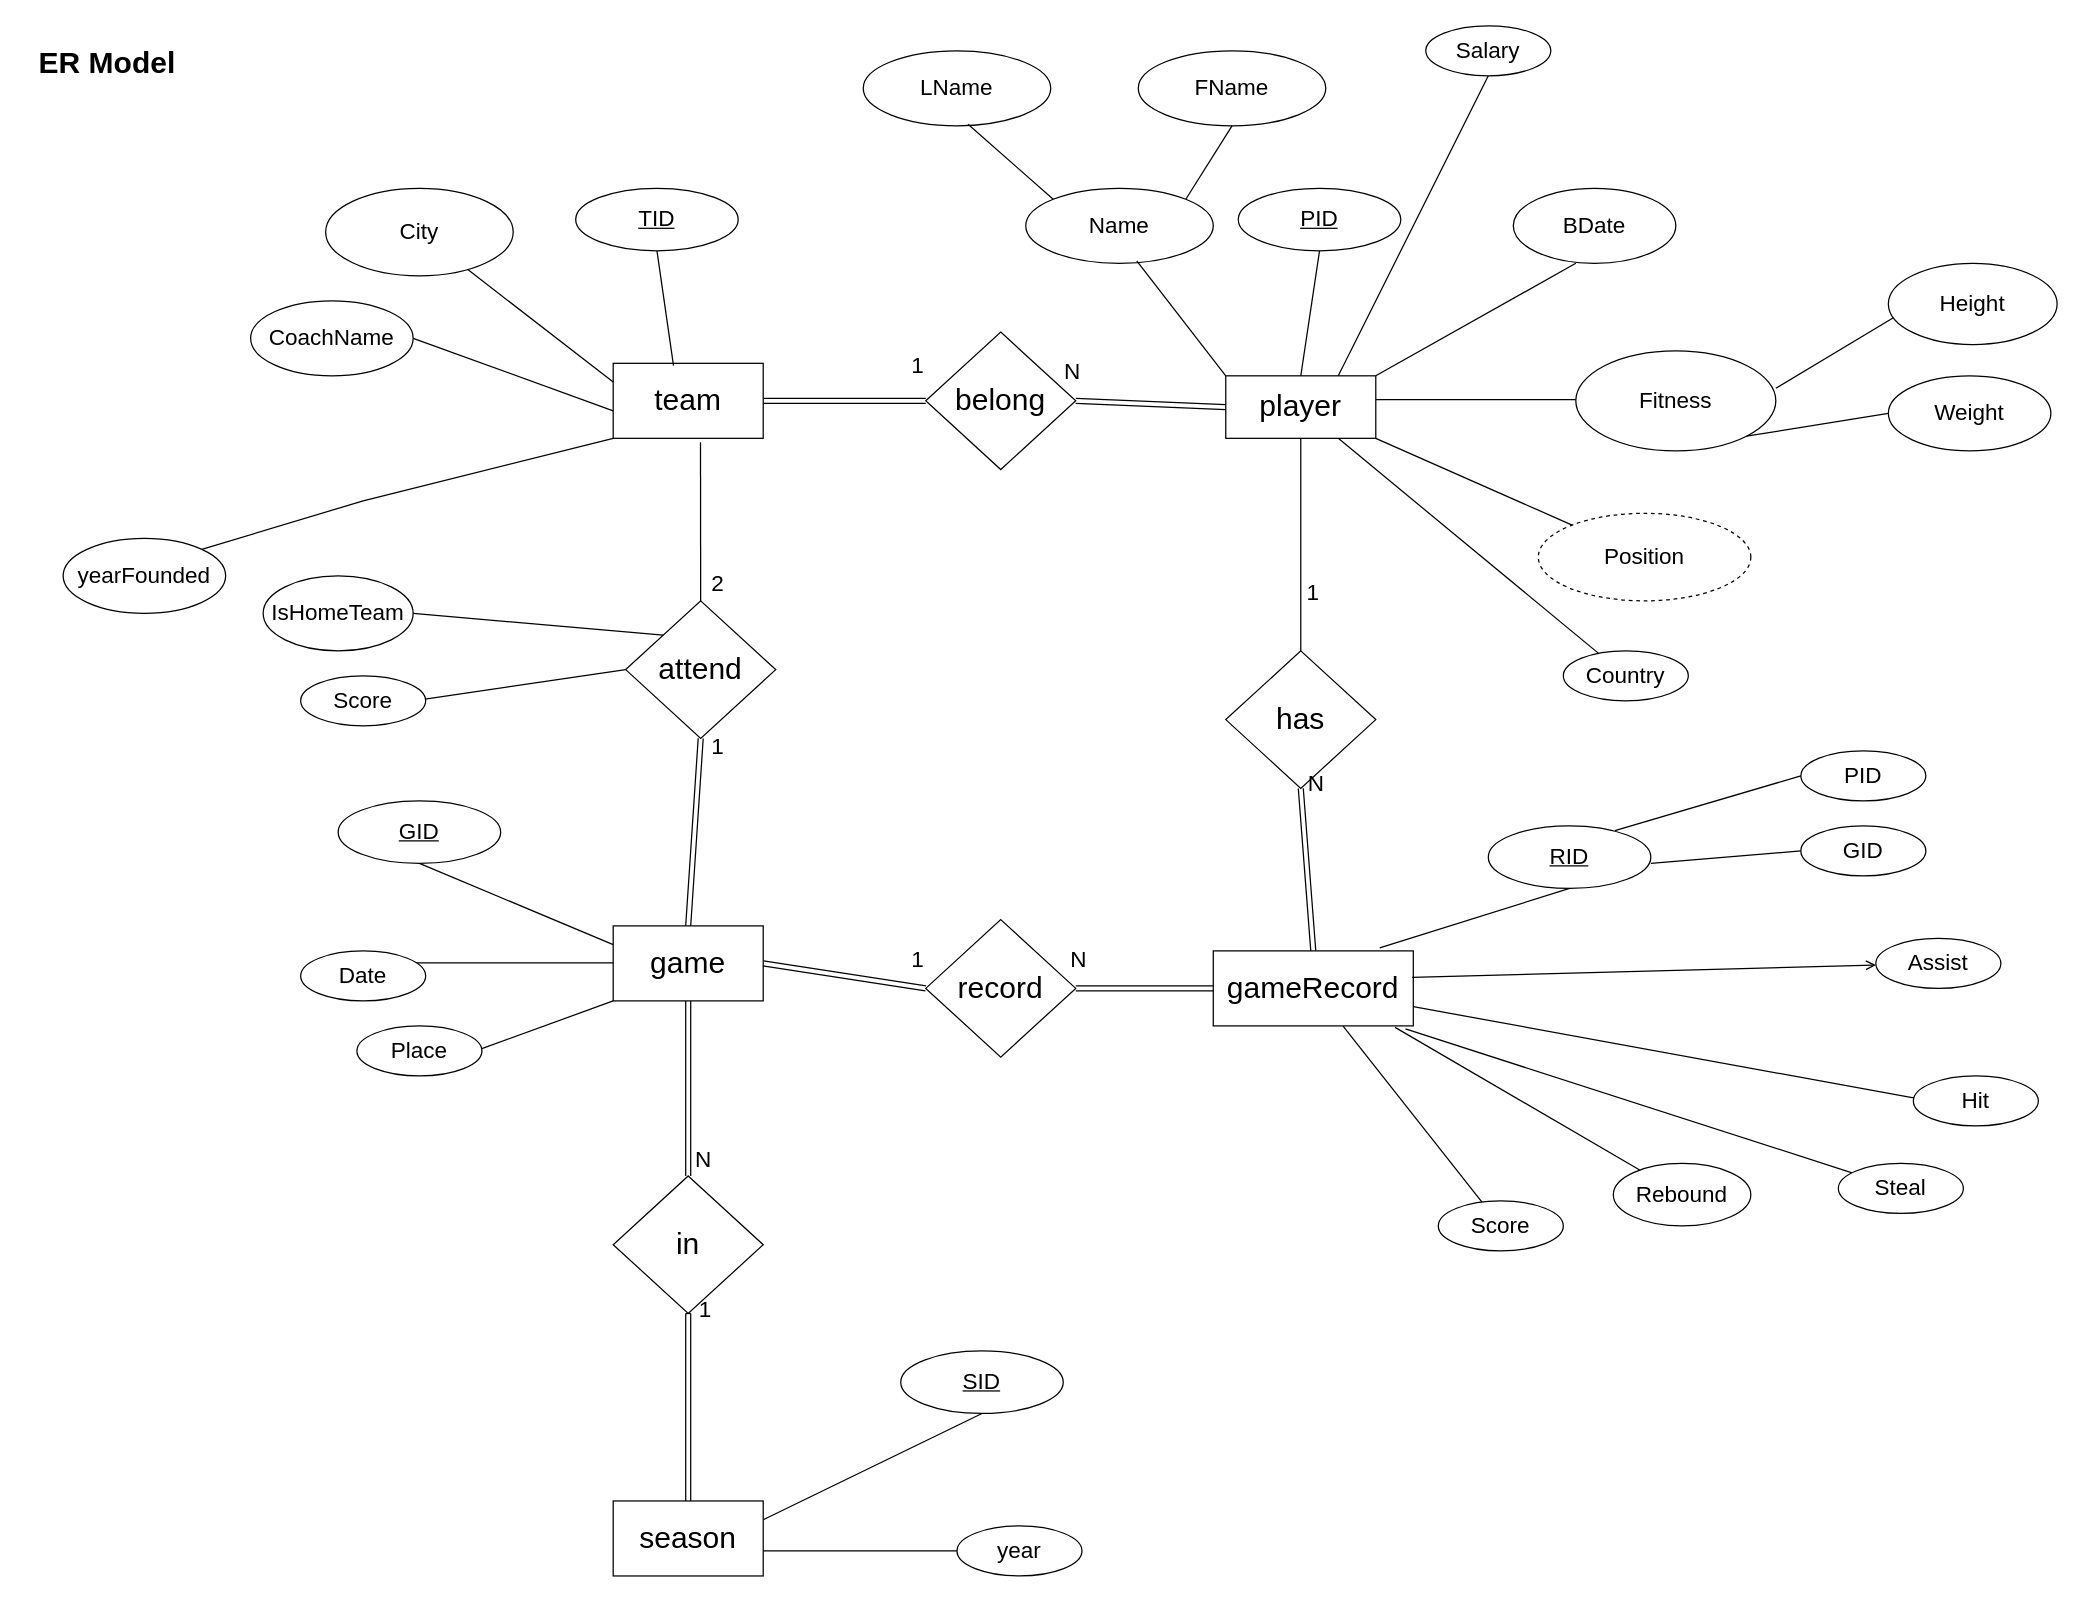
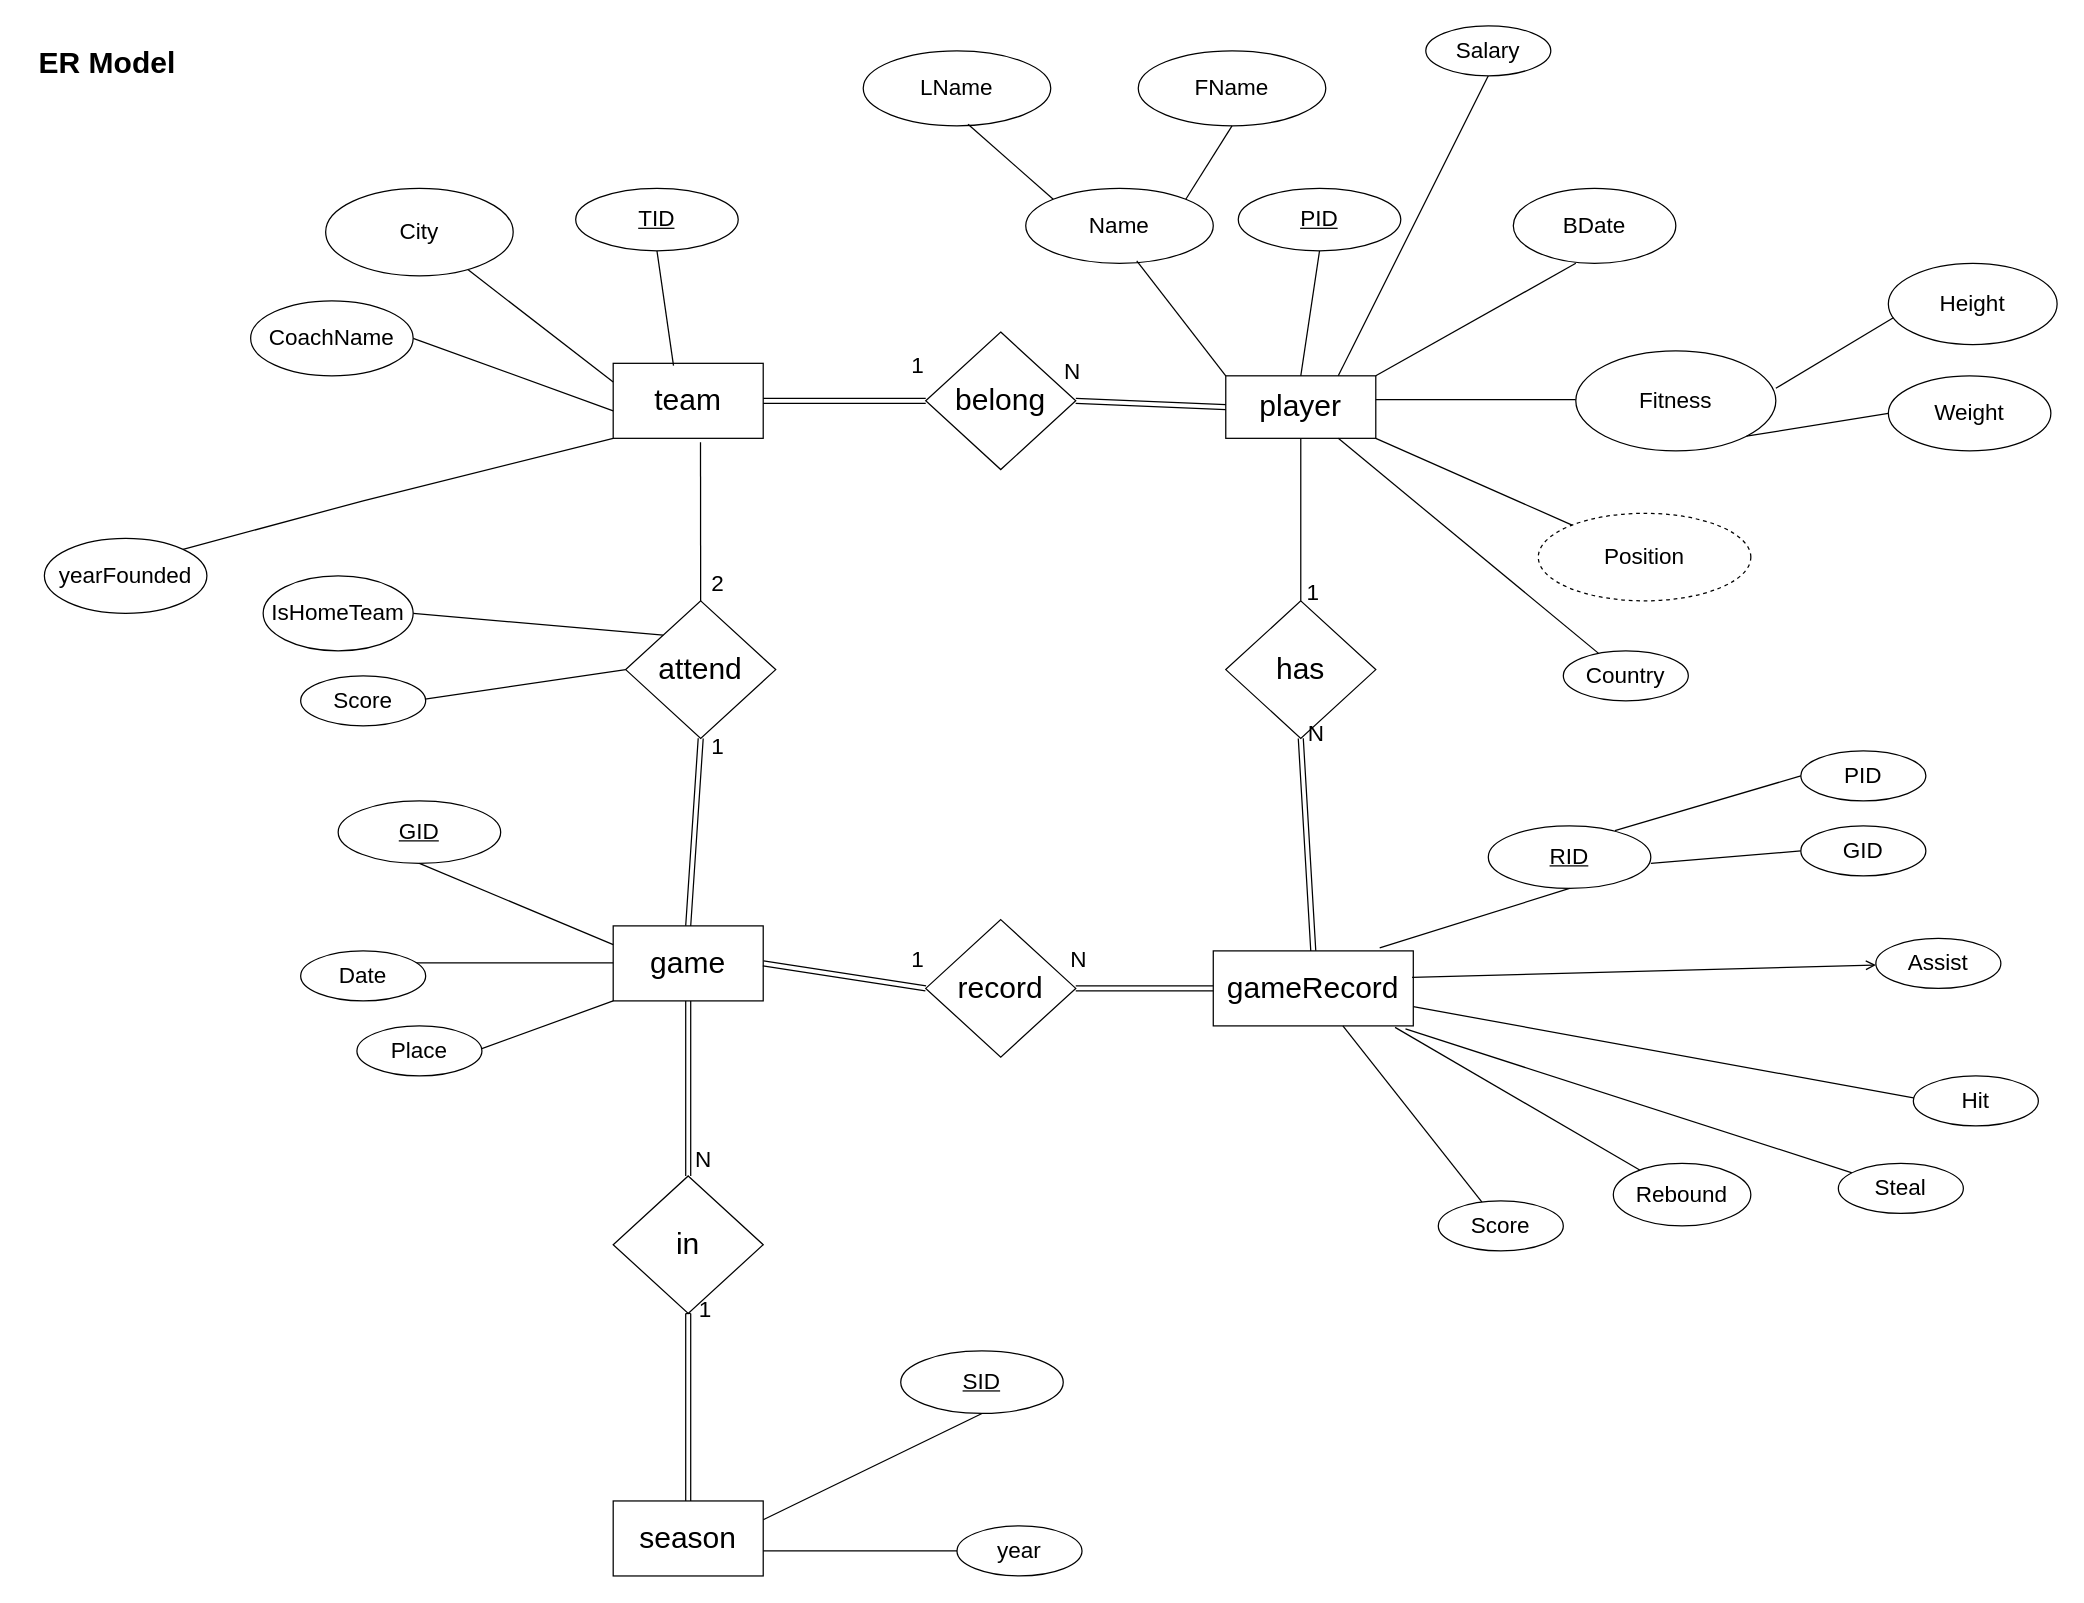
node "yearFounded": moved (144, 576) -> (126, 576)
node "has": moved (1301, 719) -> (1301, 669)
